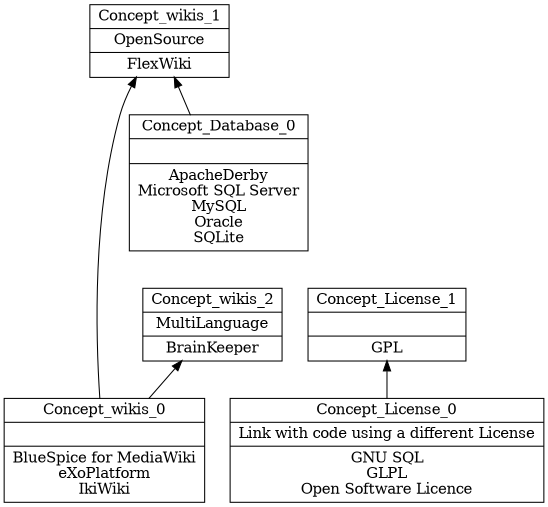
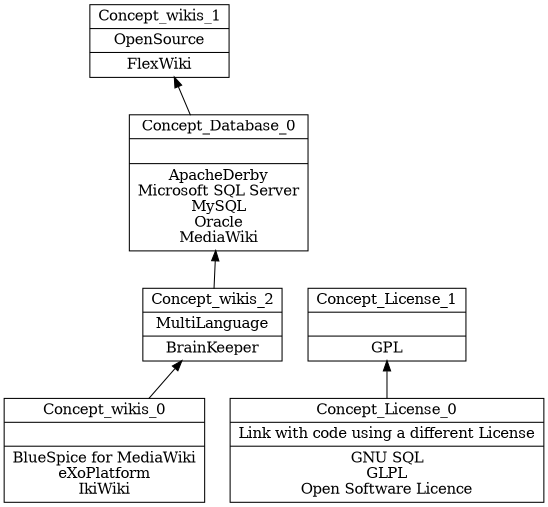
node "Concept_Database_0": text "SQLite" -> "MediaWiki"
edge "Concept_wikis_0" -> "Concept_wikis_1": removed
edge "Concept_wikis_2" -> "Concept_Database_0": added
